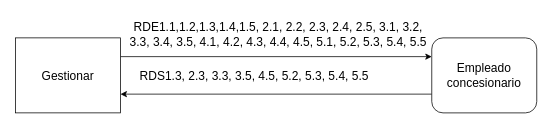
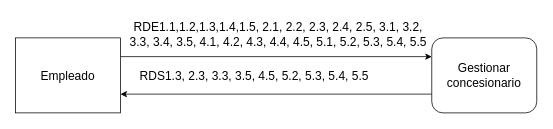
node "Gestionar": label "Gestionar" -> "Empleado"
node "Empleado concesionario": label "Empleado concesionario" -> "Gestionar concesionario"
